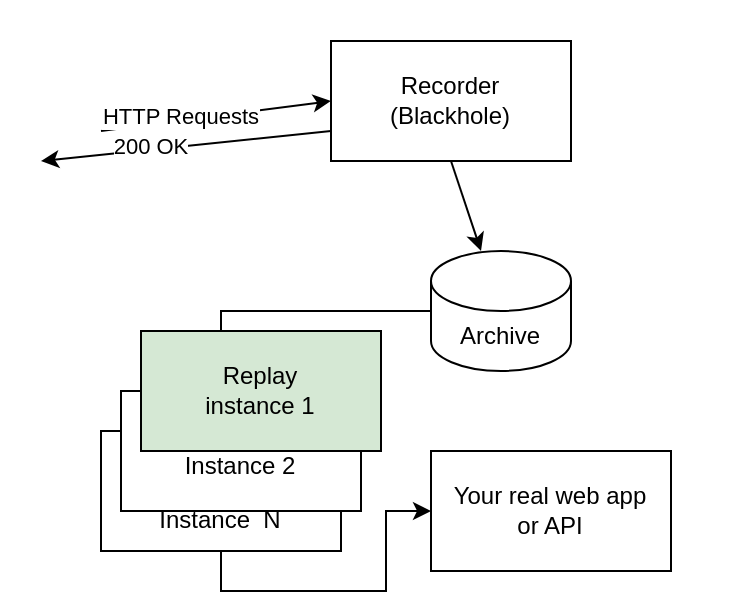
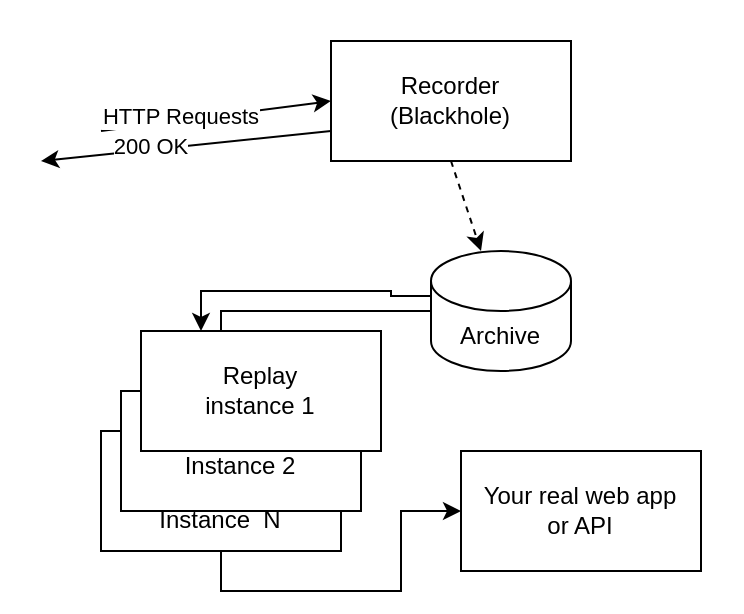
edge "Recorder (Blackhole)" -> "Archive": style solid -> dashed
edge "Archive" -> "Replay instance 1": added
node "Replay instance 1": fillcolor #d5e8d4 -> #ffffff
node "Your real web app or API": moved (551, 511) -> (581, 511)
